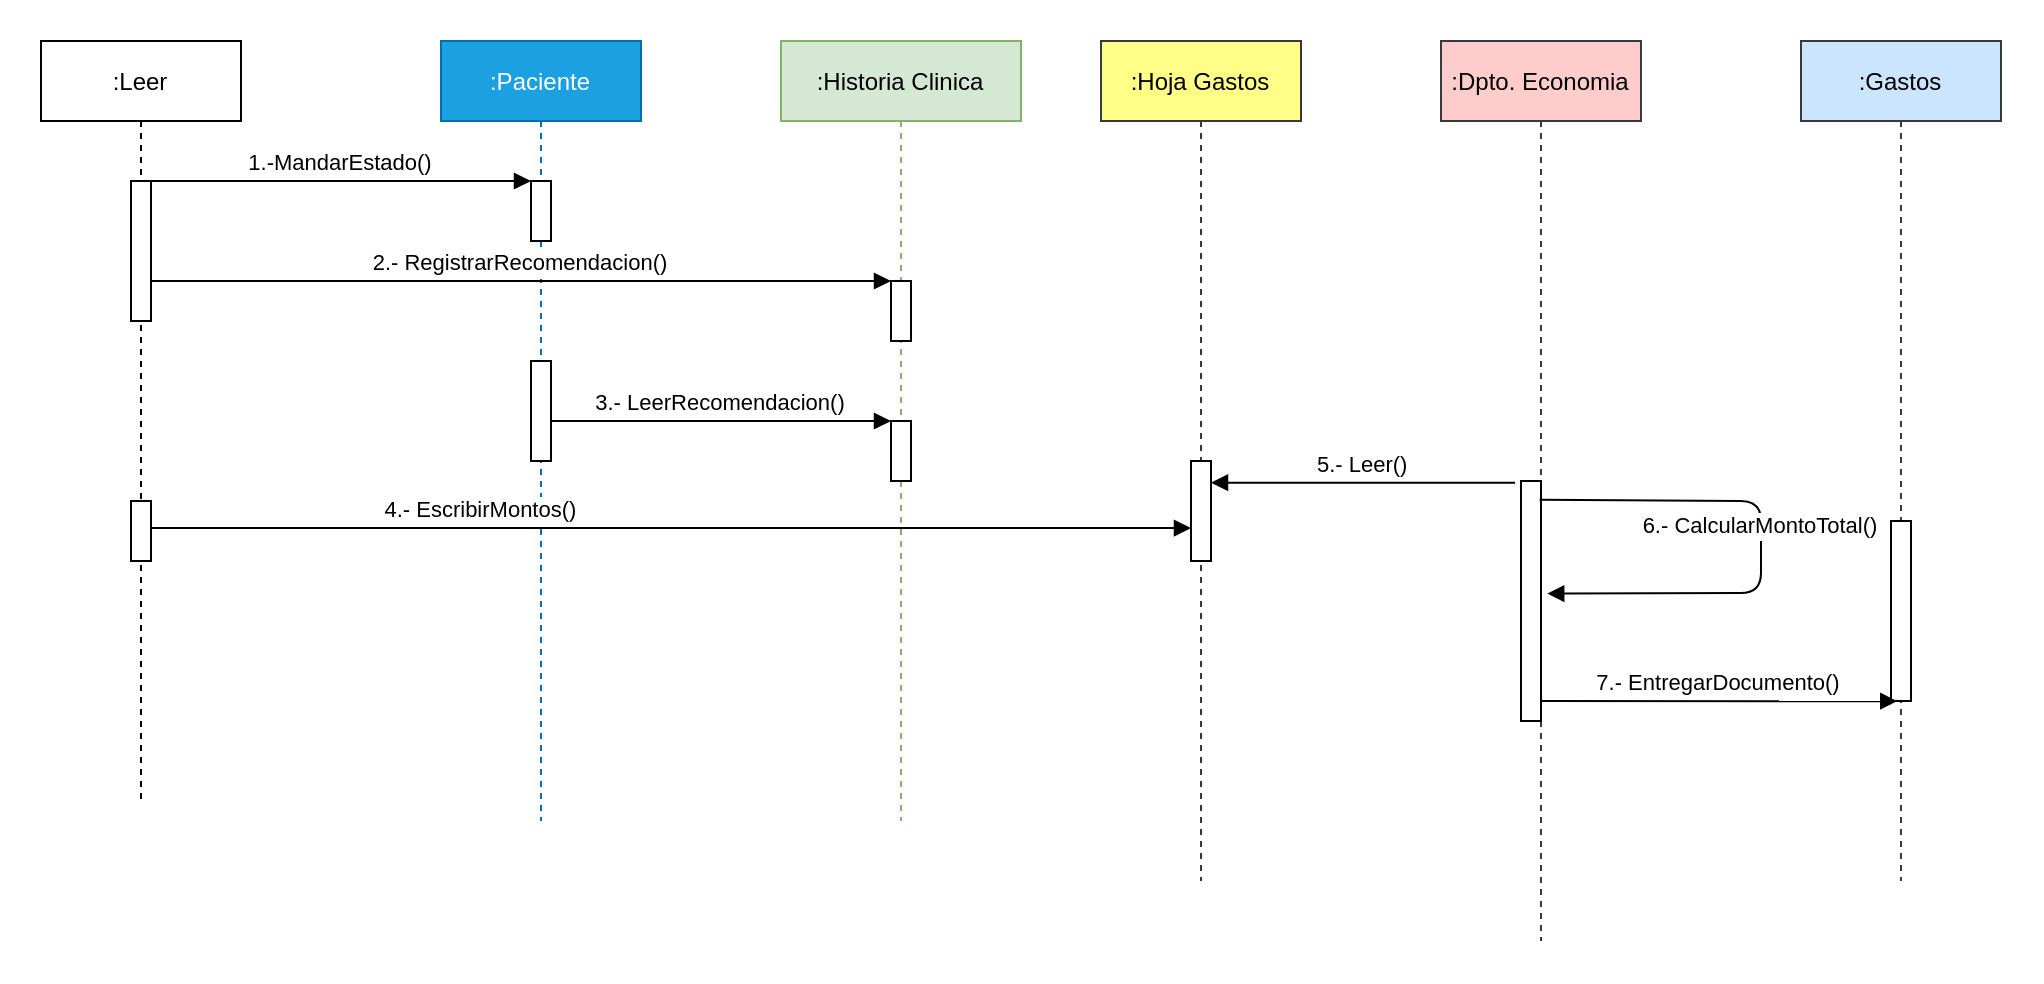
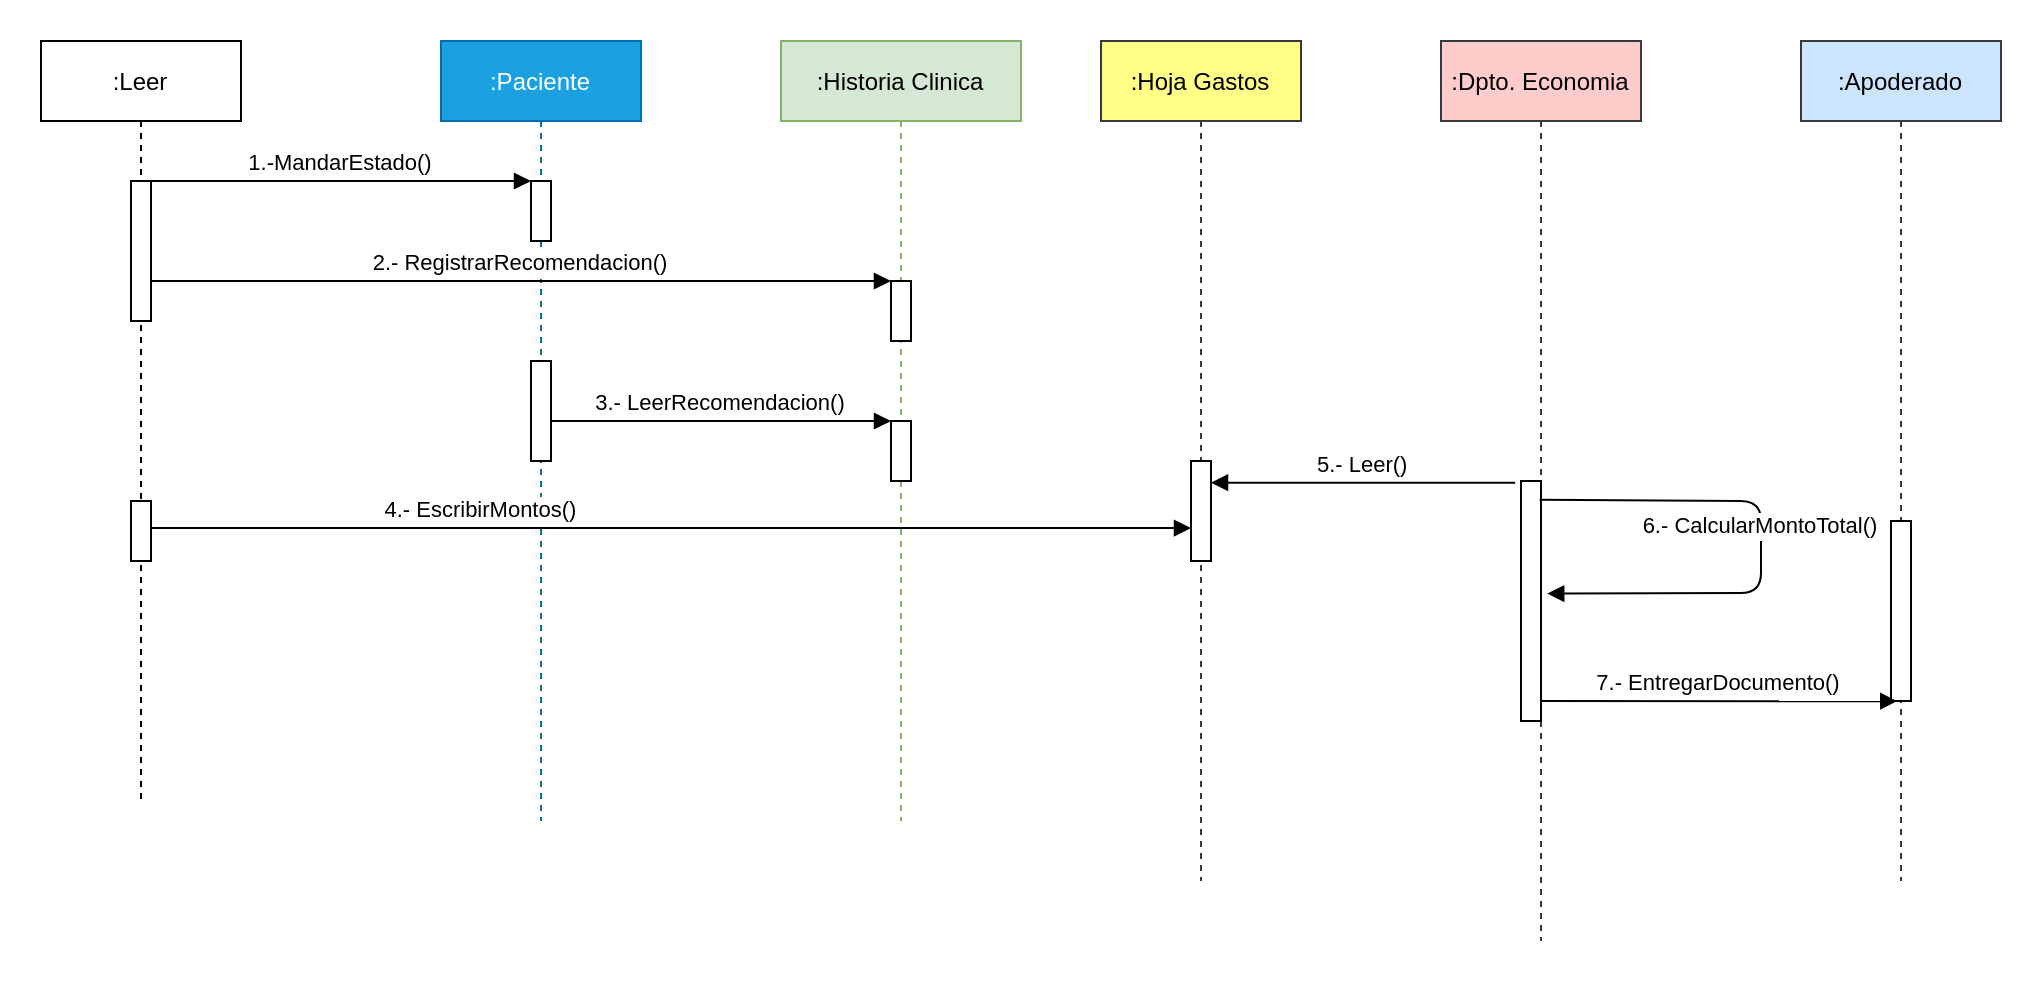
node ":Gastos": label ":Gastos" -> ":Apoderado"
